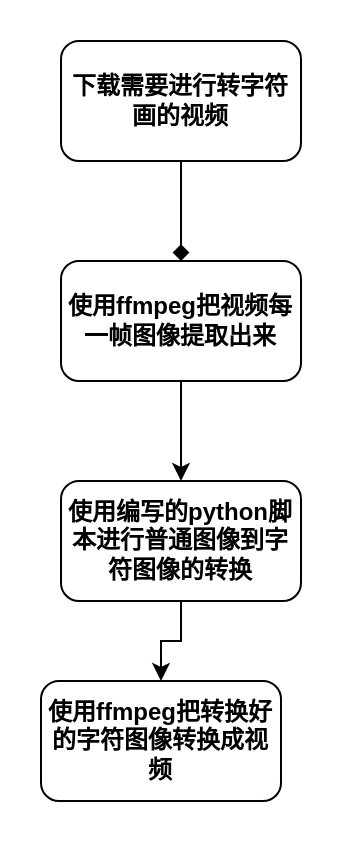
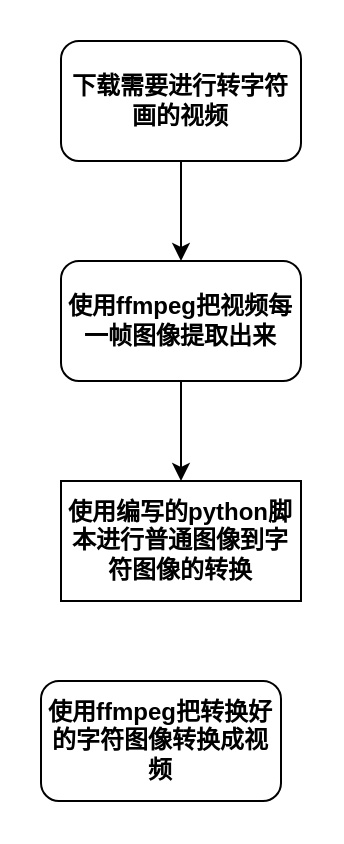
edge "下载需要进行转字符画的视频" -> "使用ffmpeg把视频每一帧图像提取出来": arrowhead diamond -> classic
node "使用编写的python脚本进行普通图像到字符图像的转换": shape rounded rectangle -> rectangle
edge "使用编写的python脚本进行普通图像到字符图像的转换" -> "使用ffmpeg把转换好的字符图像转换成视频": removed
